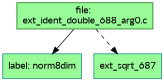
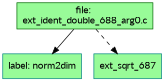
node "label: norm8dim": label "label: norm8dim" -> "label: norm2dim"
